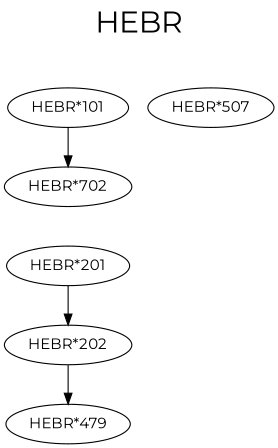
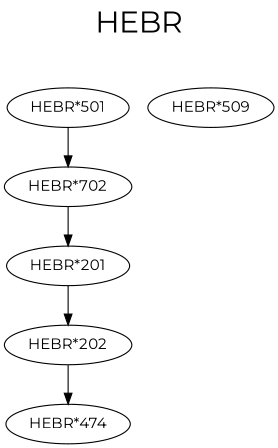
node "HEBR*101": label "HEBR*101" -> "HEBR*501"
node "HEBR*507": label "HEBR*507" -> "HEBR*509"
edge "HEBR*702" -> "HEBR*201": added
node "HEBR*479": label "HEBR*479" -> "HEBR*474"
